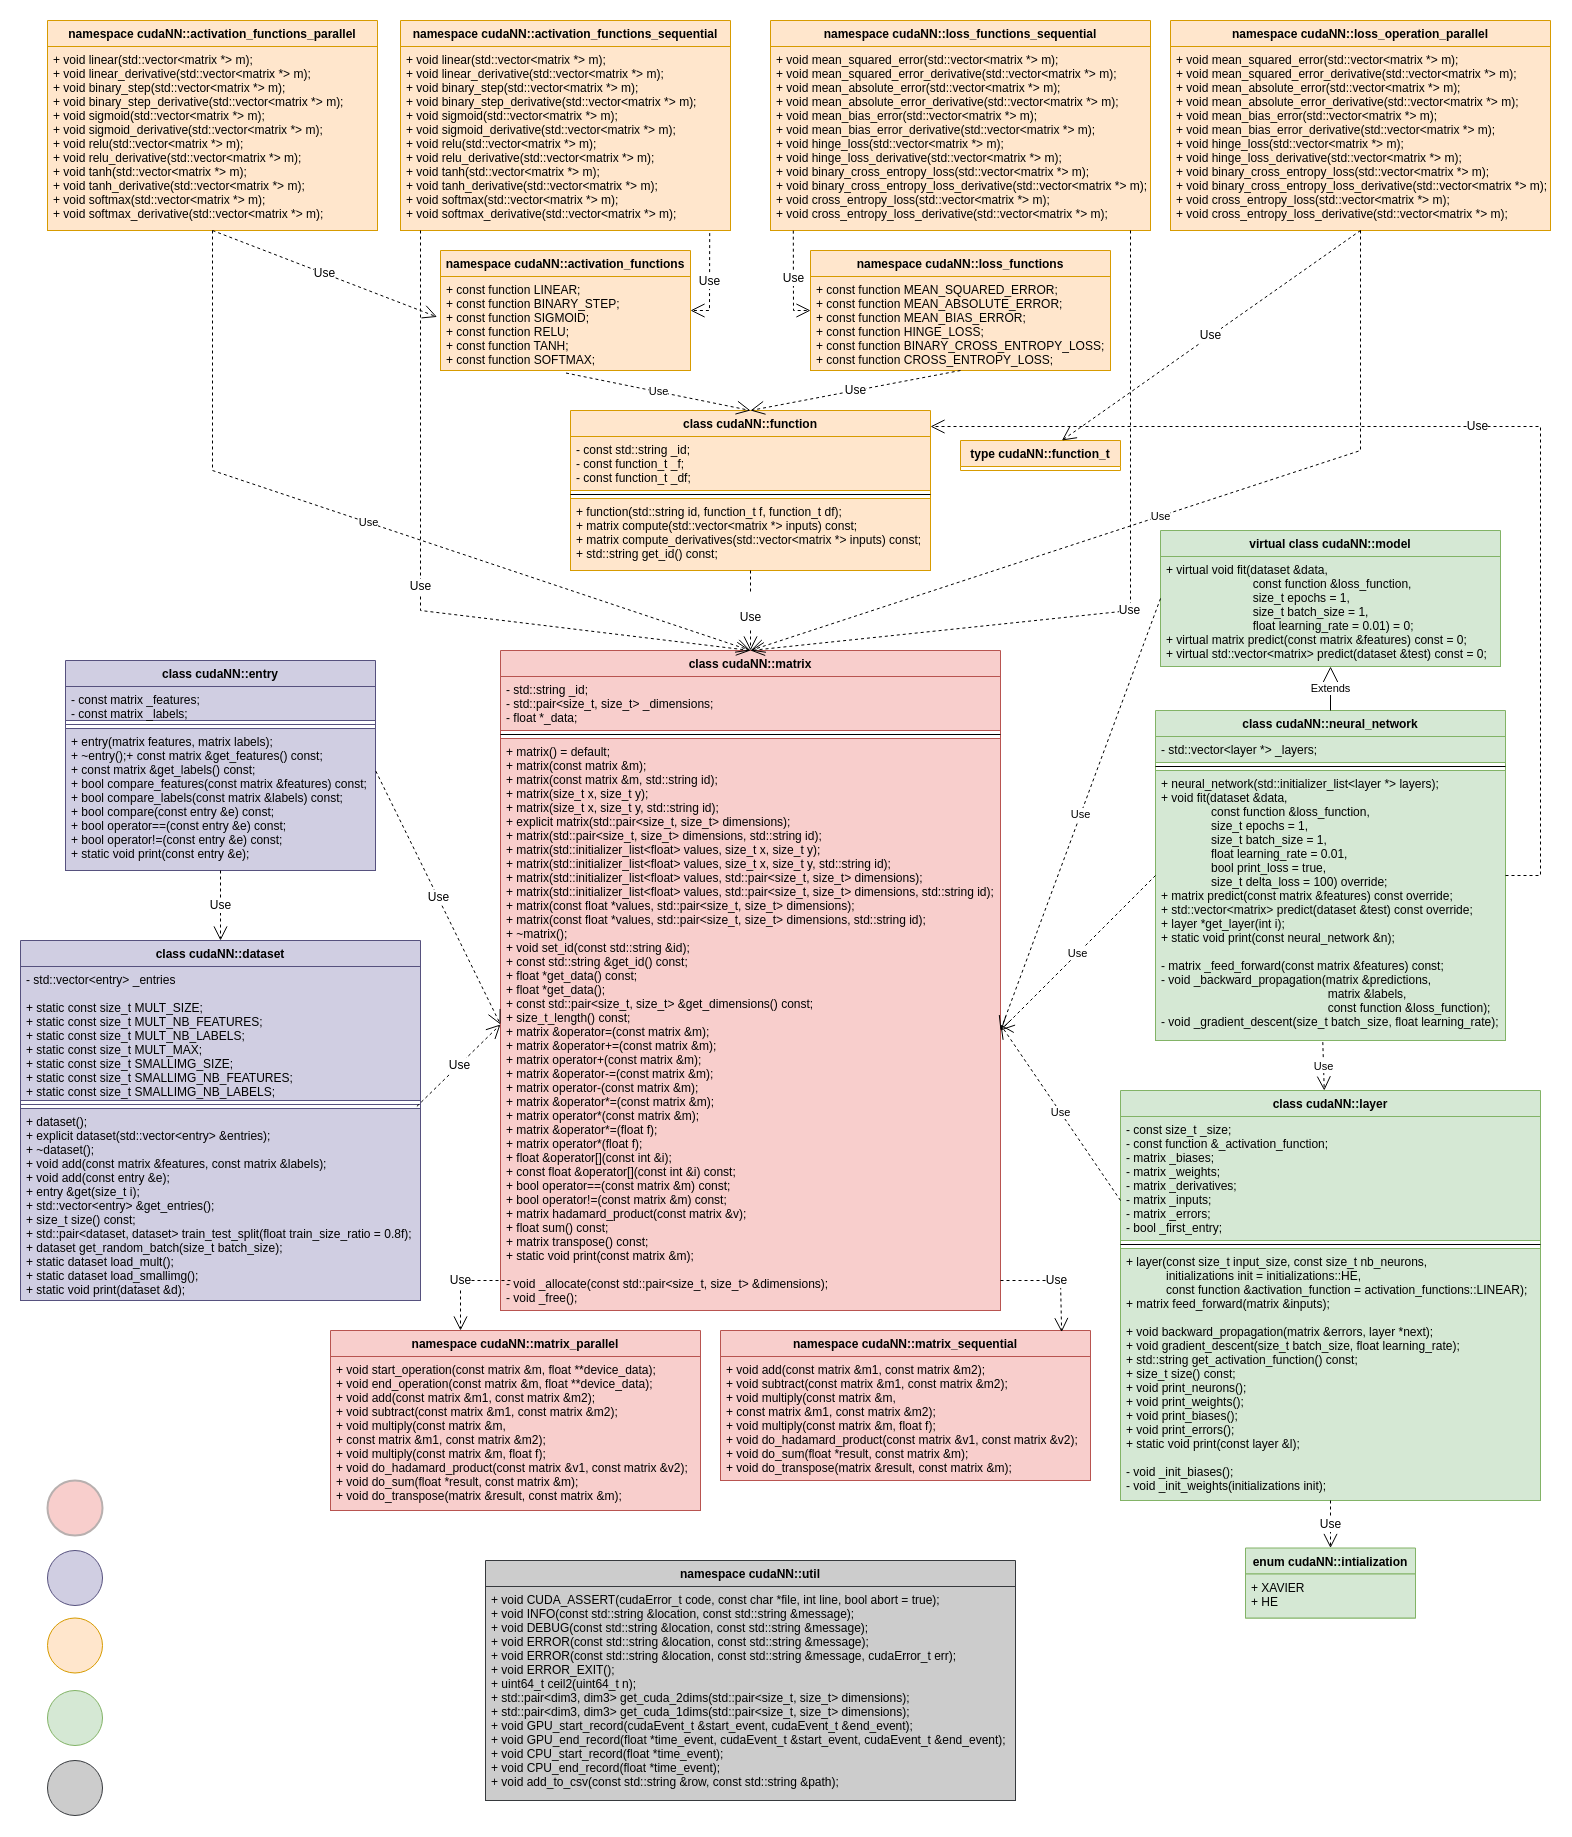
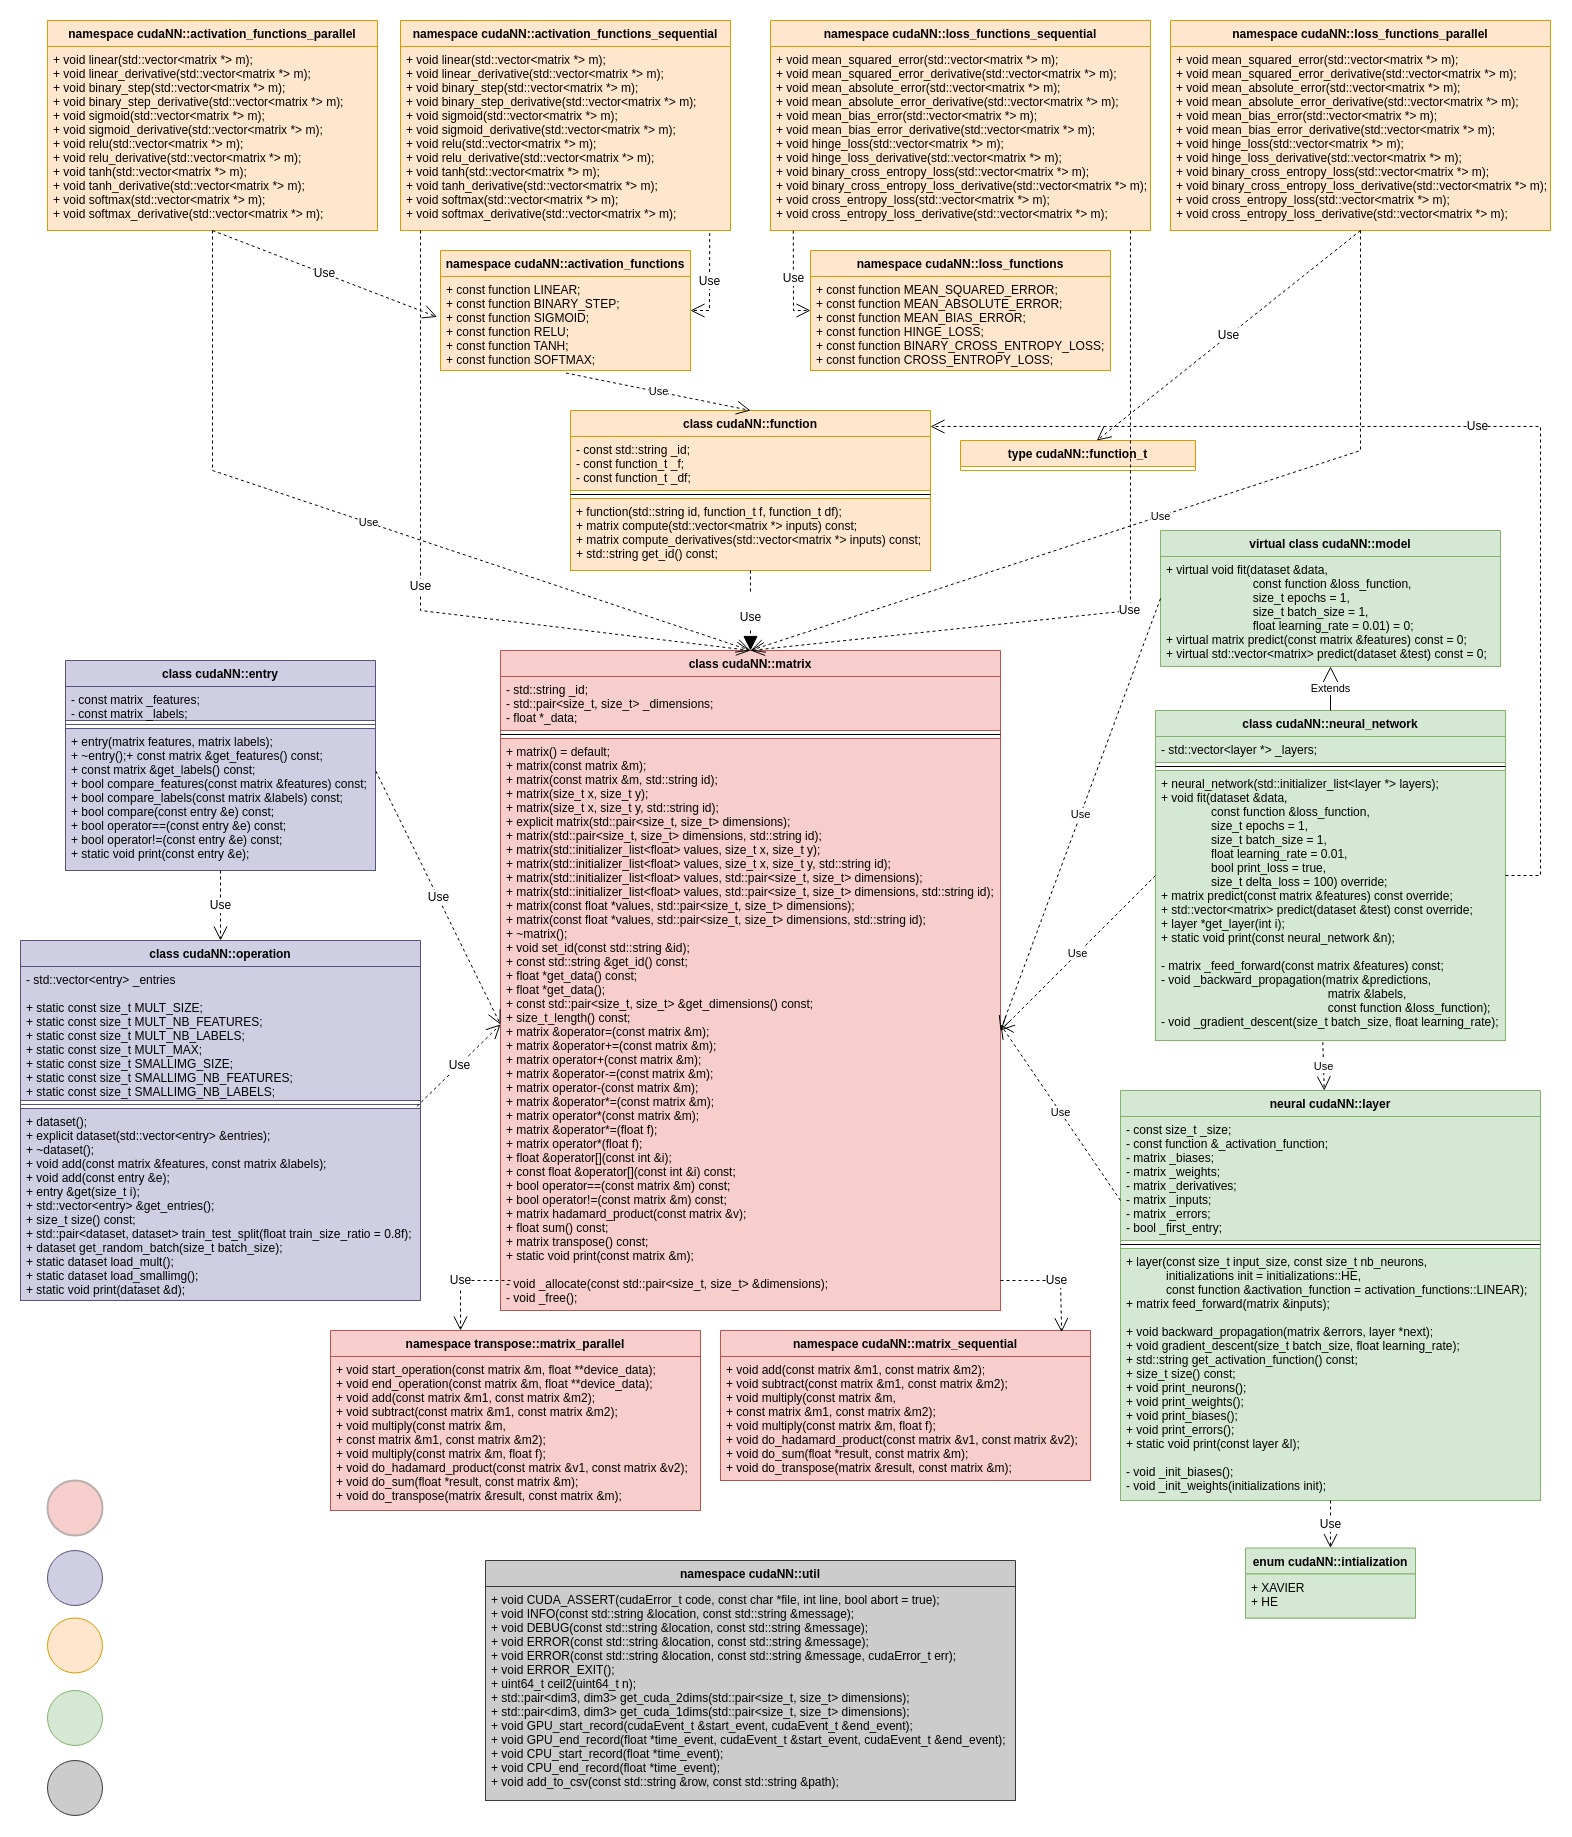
node "namespace cudaNN::loss_operation_parallel": label "namespace cudaNN::loss_operation_parallel" -> "namespace cudaNN::loss_functions_parallel"
edge "namespace cudaNN::loss_functions" -> "class cudaNN::function": removed, label "Use"
node "type cudaNN::function_t": size 160x30 -> 235x30
edge "class cudaNN::function" -> "class cudaNN::matrix": arrowhead open -> block
node "class cudaNN::dataset": label "class cudaNN::dataset" -> "class cudaNN::operation"
node "class cudaNN::layer": label "class cudaNN::layer" -> "neural cudaNN::layer"
node "namespace cudaNN::matrix_parallel": label "namespace cudaNN::matrix_parallel" -> "namespace transpose::matrix_parallel"
